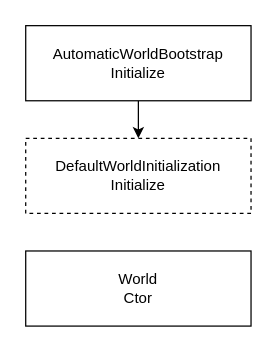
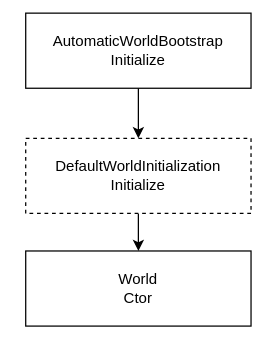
node "AutomaticWorldBootstrap Initialize": moved (138, 63) -> (138, 51)
edge "DefaultWorldInitialization Initialize" -> "World Ctor": added
